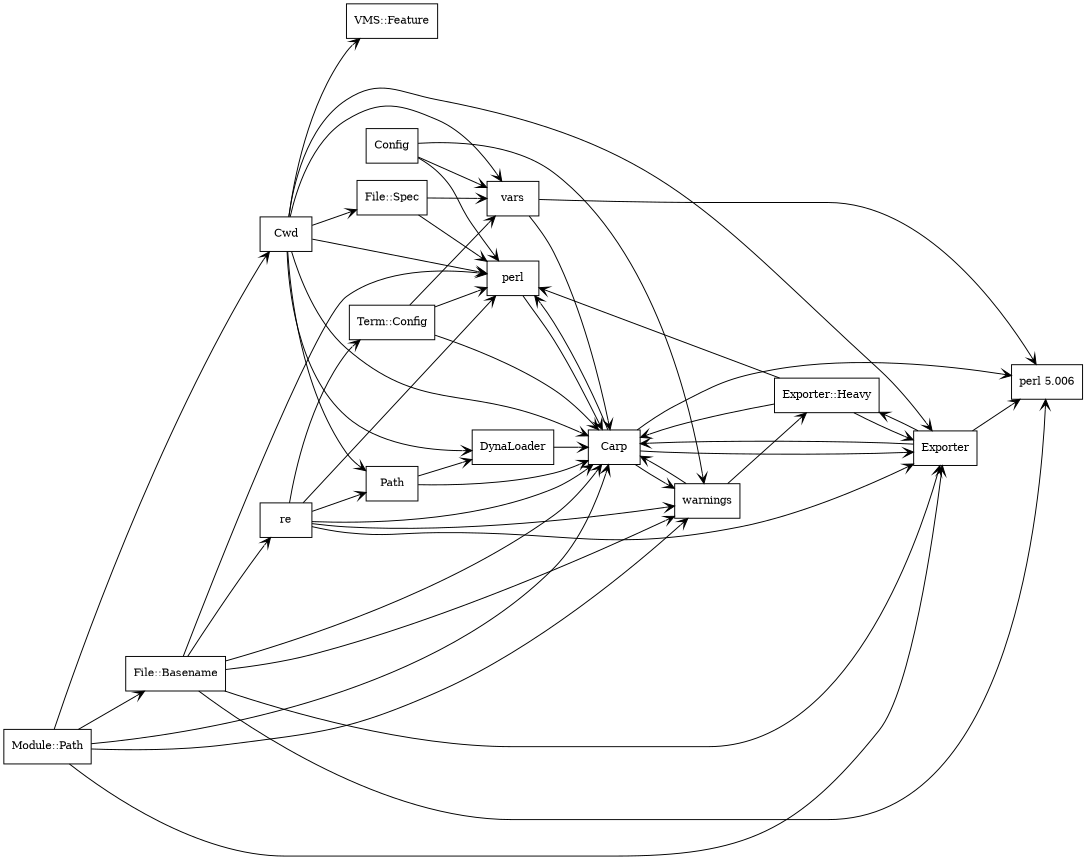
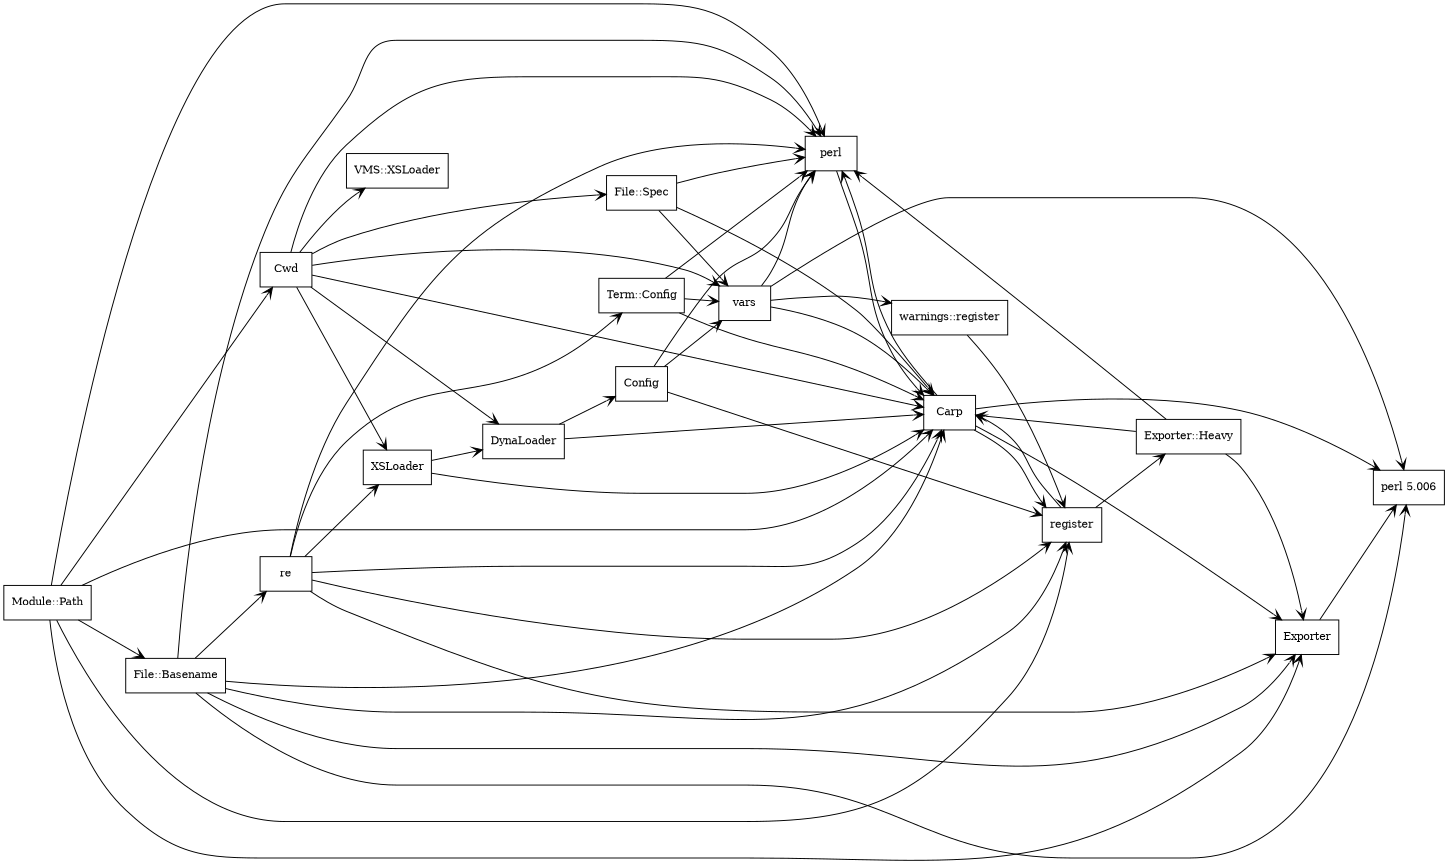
edge "Module::Path" -> "perl": added
node "VMS::Feature": label "VMS::Feature" -> "VMS::XSLoader"
edge "Cwd" -> "Exporter": removed
edge "vars" -> "perl": added
node "warnings::register": added
edge "DynaLoader" -> "Config": added
edge "Exporter" -> "Exporter::Heavy": removed
edge "Exporter" -> "Carp": now "File::Spec" -> "Carp"
node "Path": label "Path" -> "XSLoader"
node "warnings": label "warnings" -> "register"
